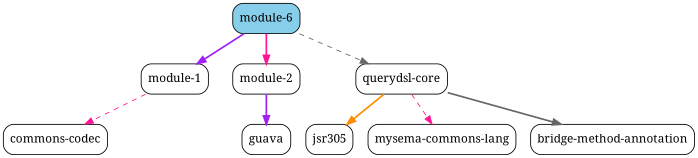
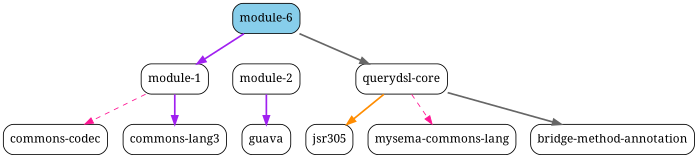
edge "module-6" -> "module-2": removed
edge "module-6" -> "querydsl-core": style dashed -> bold
node "commons-lang3": added
